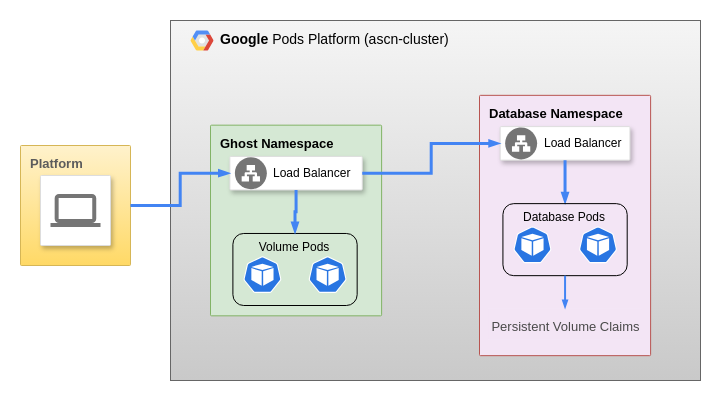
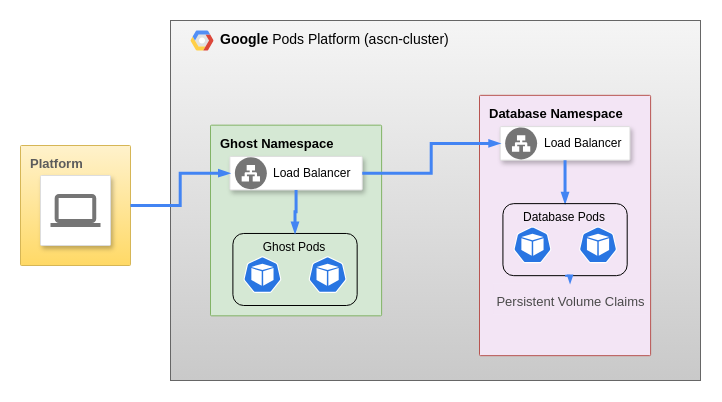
node "Volume Pods": label "Volume Pods" -> "Ghost Pods"
node "Persistent Volume Claims": moved (565, 324) -> (570, 299)
